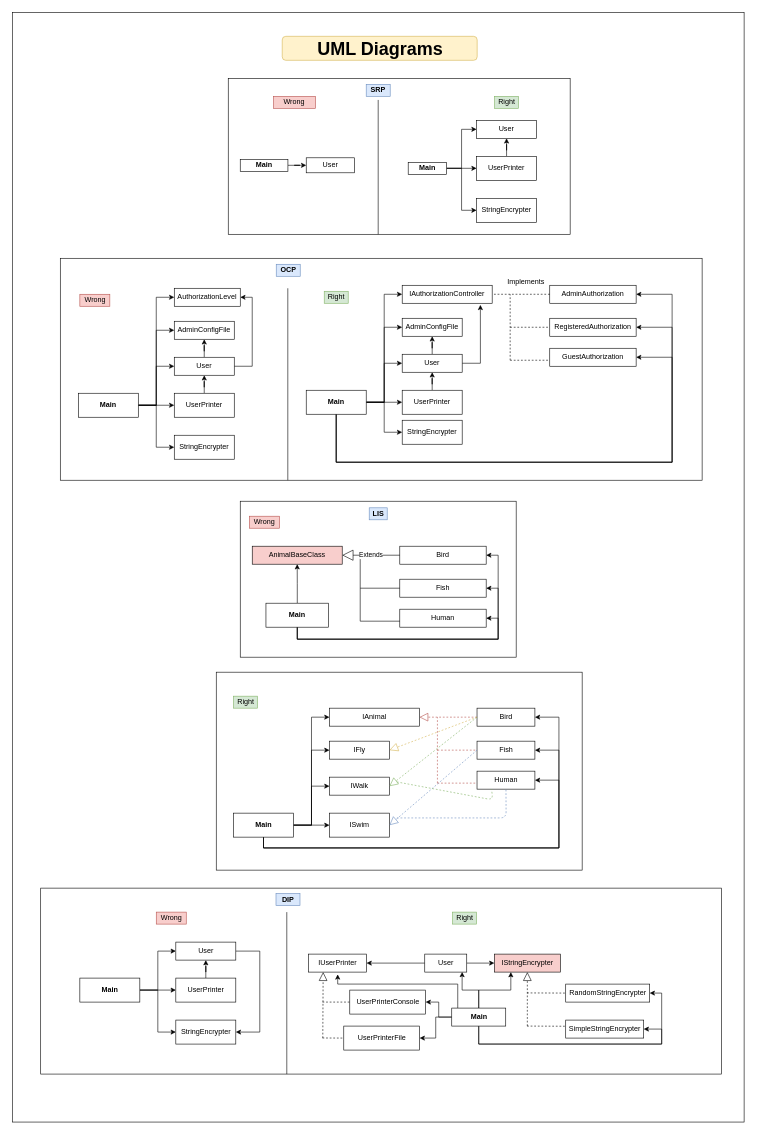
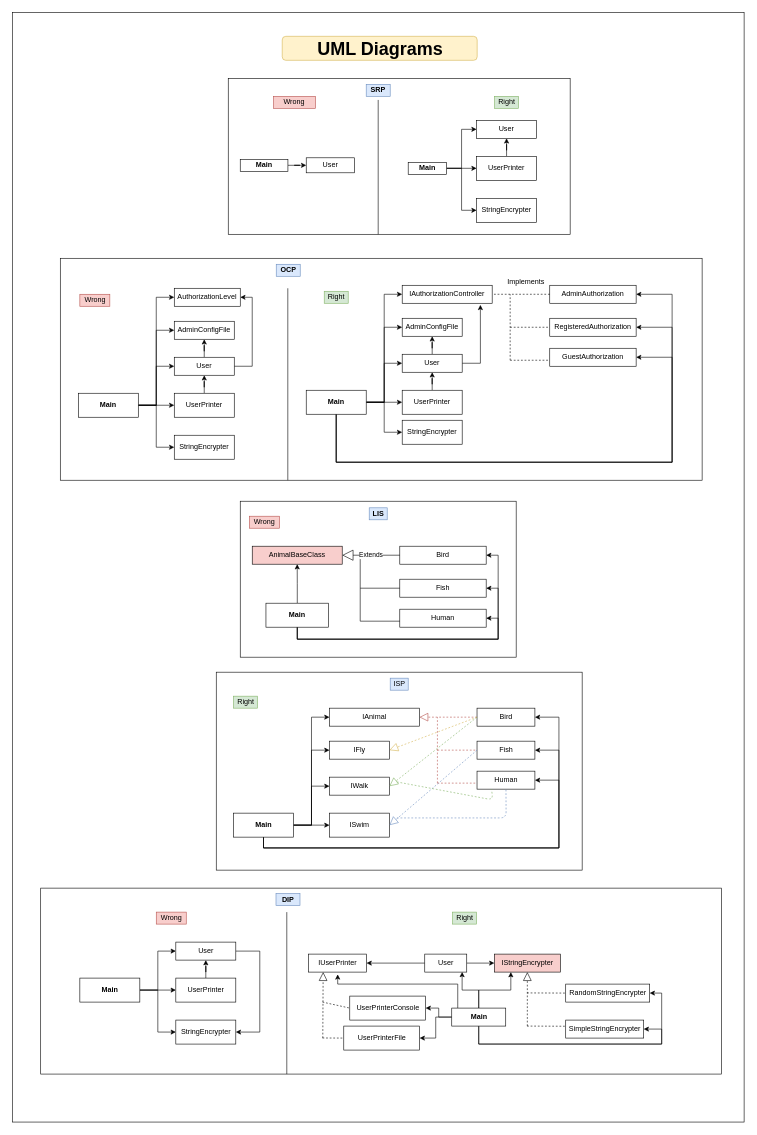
node "ISP": added
node "UserPrinterConsole": moved (388, 1002) -> (388, 1008)
